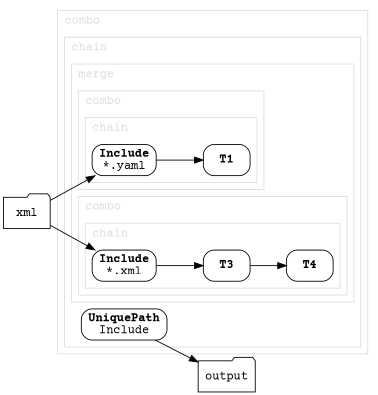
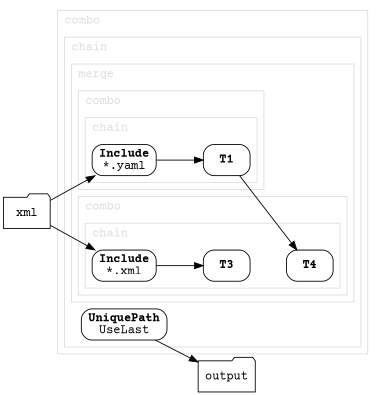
edge "T3" -> "T4": now "T1" -> "T4"
node "UniquePath": text "Include" -> "UseLast"
